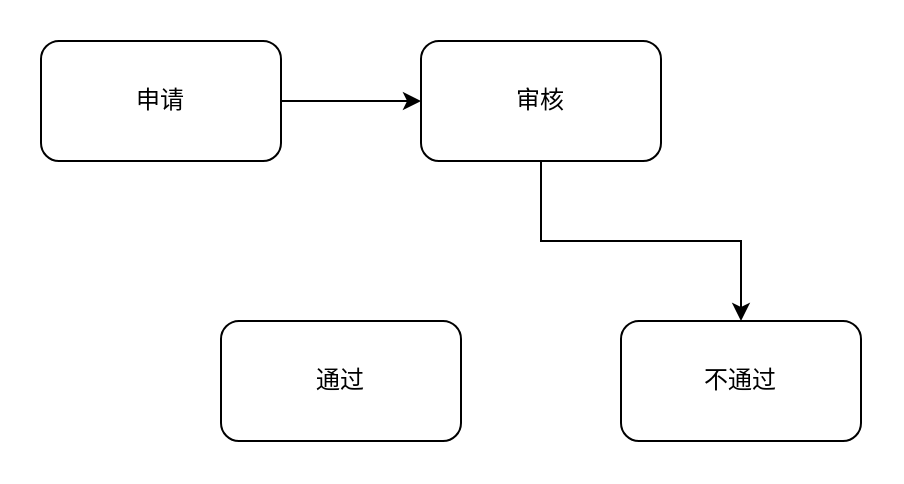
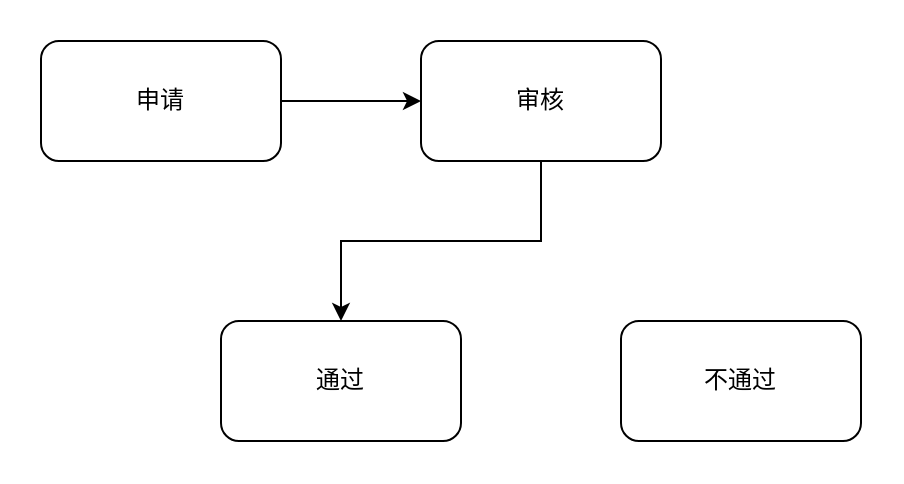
edge "审核" -> "不通过": now "审核" -> "通过"
